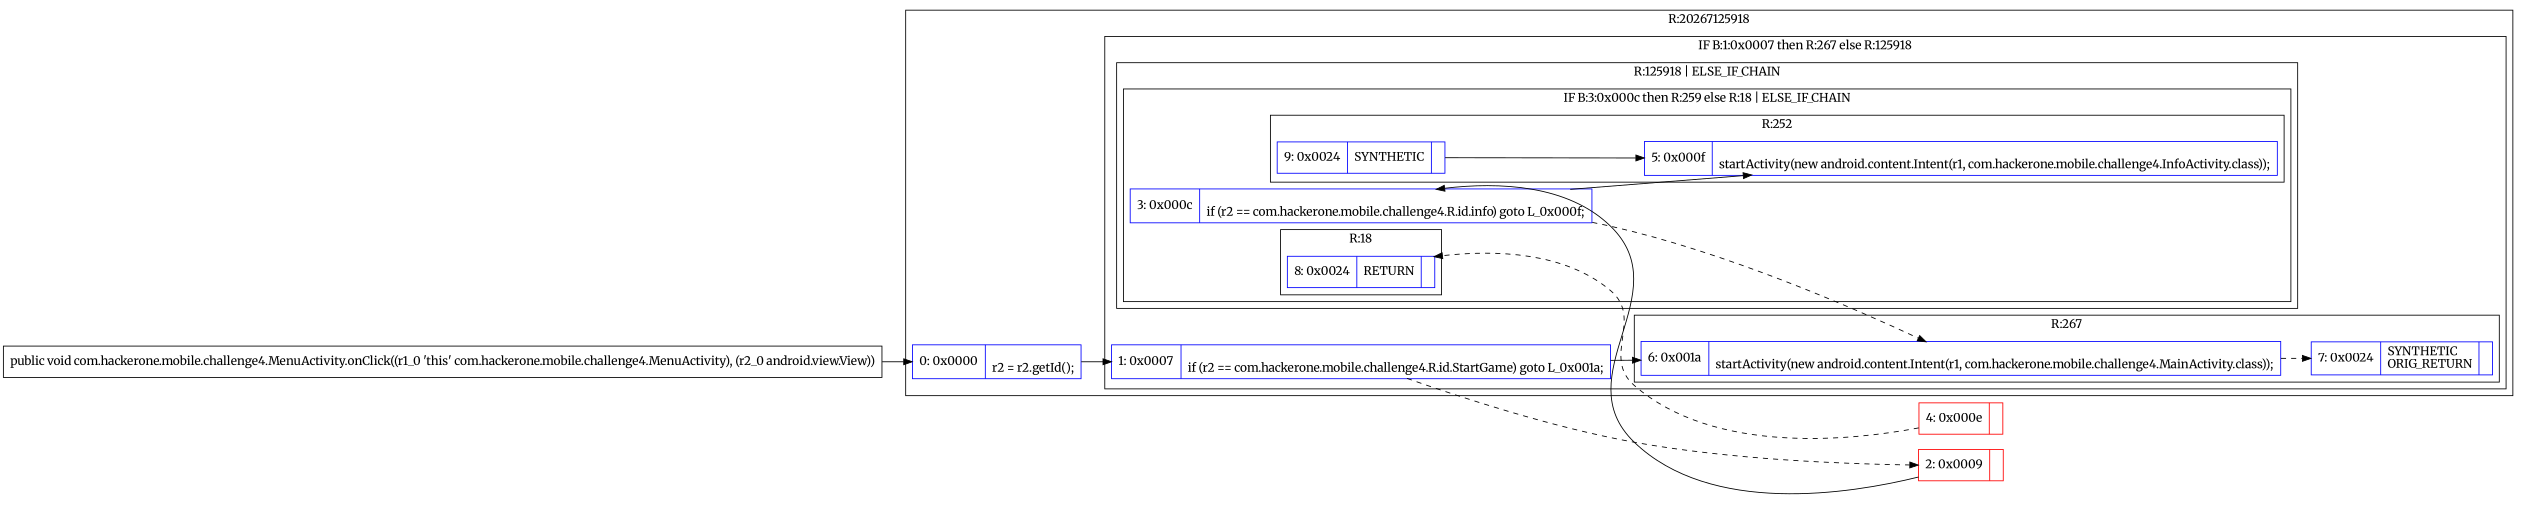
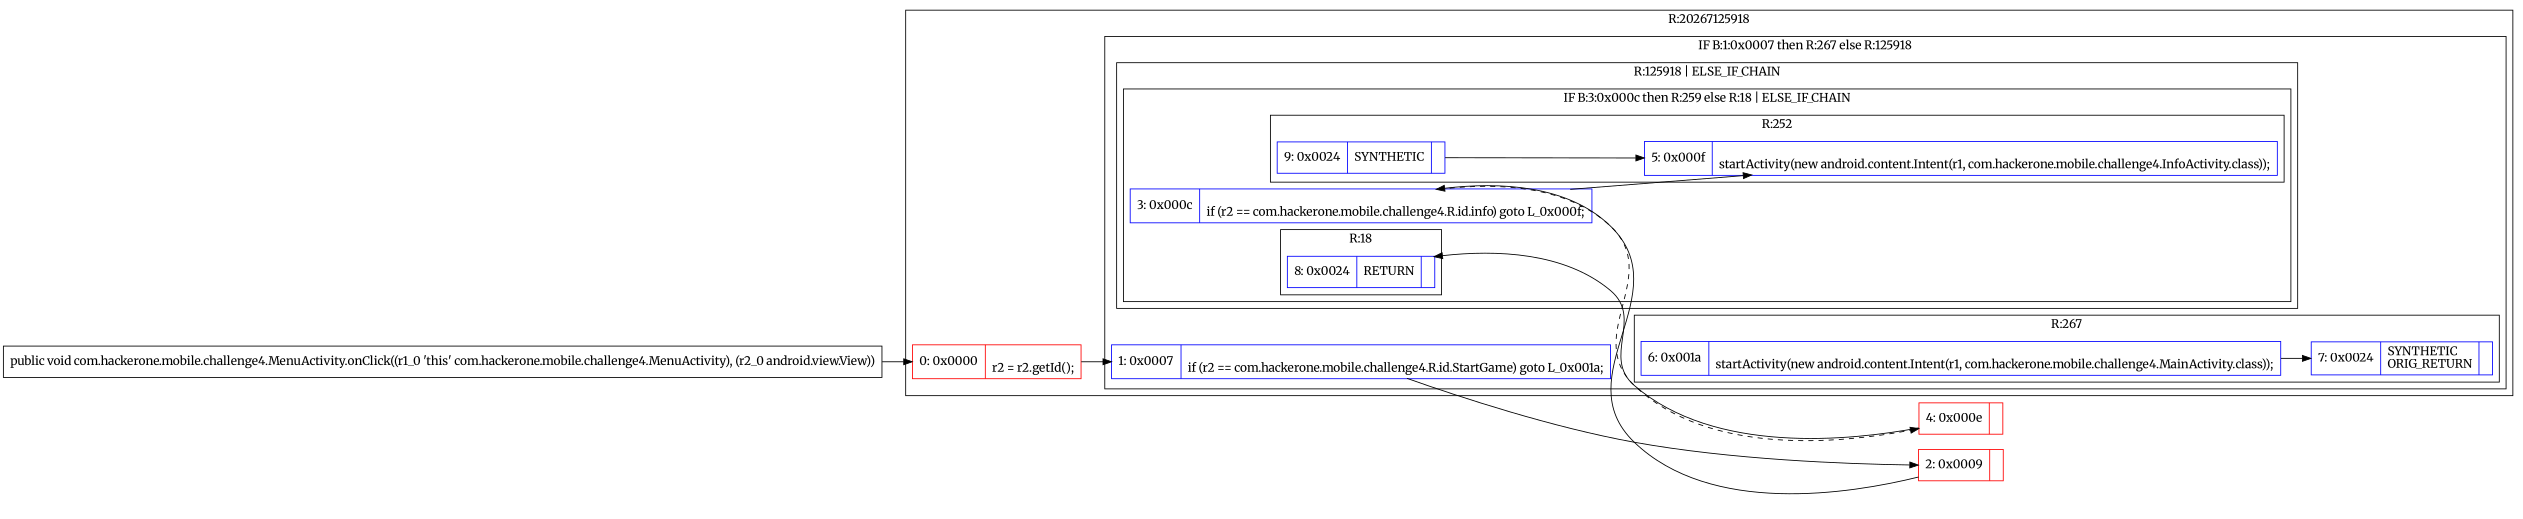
edge "3: 0x000c" -> "6: 0x001a": now "3: 0x000c" -> "4: 0x000e"
edge "6: 0x001a" -> "7: 0x0024": style dashed -> solid
edge "1: 0x0007" -> "6: 0x001a": removed
node "0: 0x0000": color blue -> red
edge "4: 0x000e" -> "8: 0x0024": style dashed -> solid
edge "1: 0x0007" -> "2: 0x0009": style dashed -> solid
